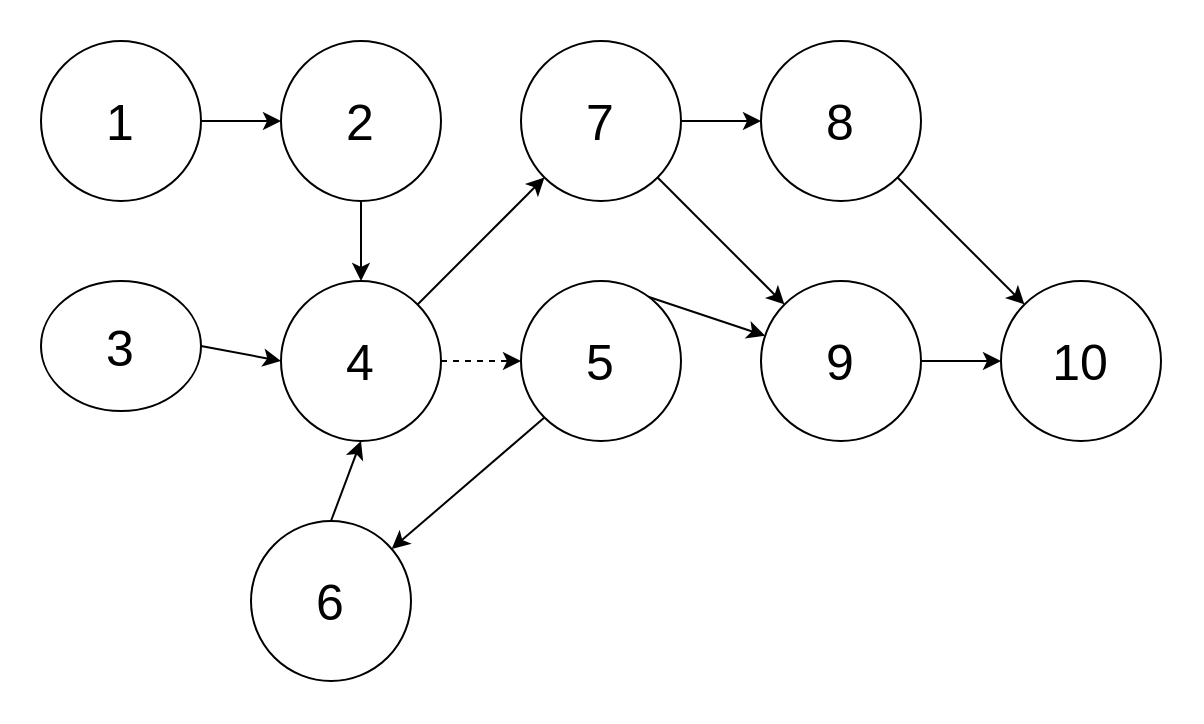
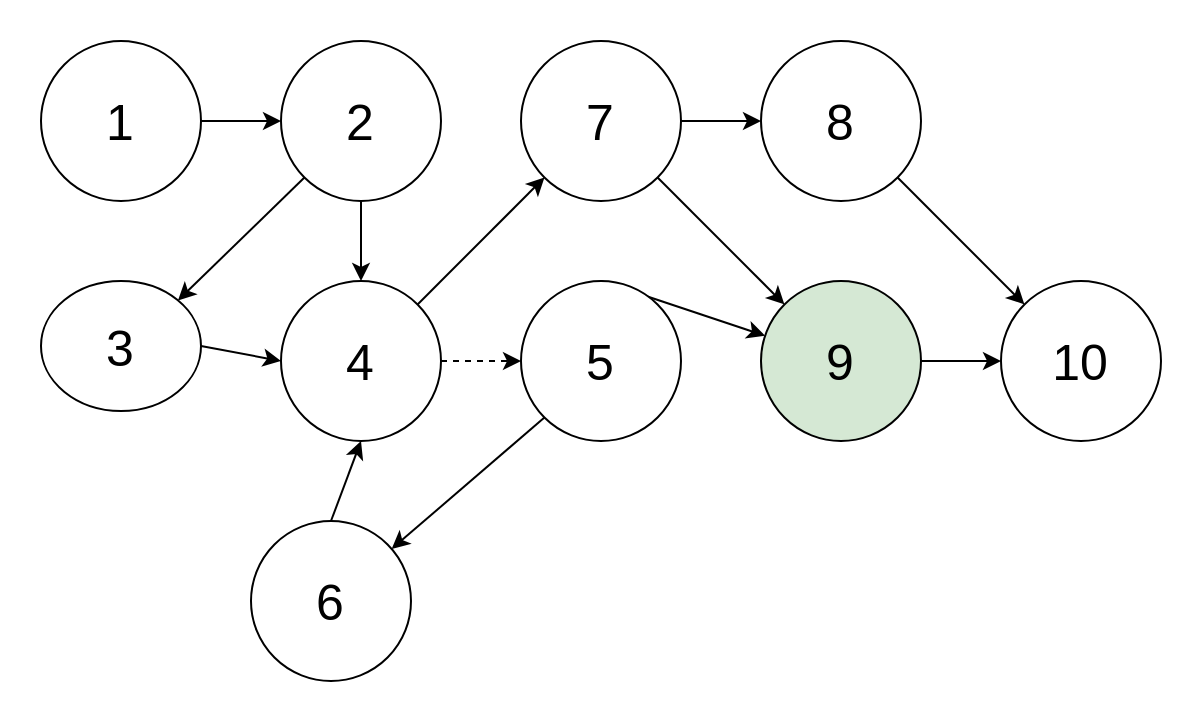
edge "2" -> "3": added
node "9": fillcolor #ffffff -> #d5e8d4
